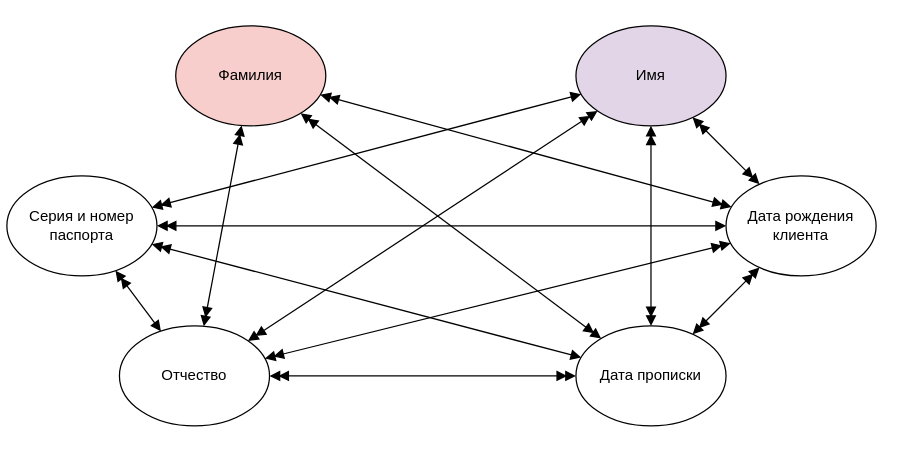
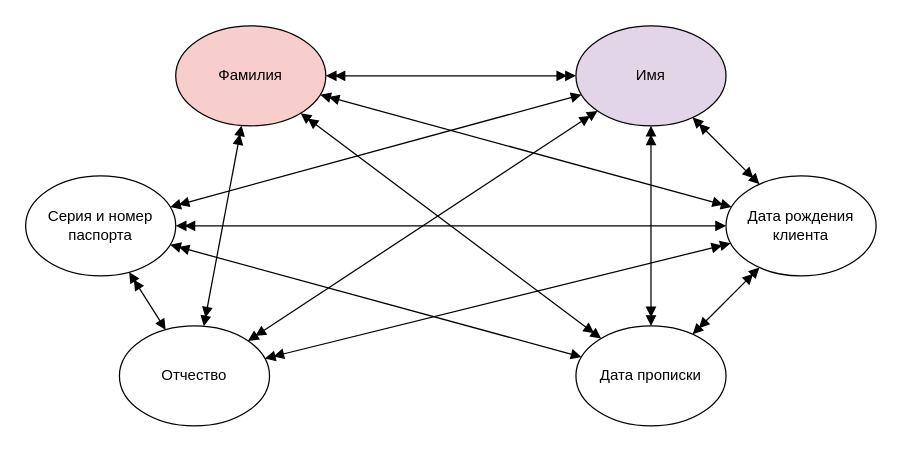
edge "Фамилия" -- "Имя": added
node "Серия и номер паспорта": moved (82, 226) -> (101, 226)
edge "Отчество" -- "Дата прописки": removed
